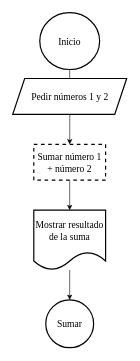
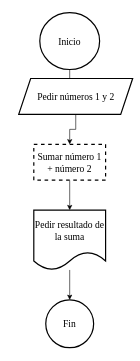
node "Pedir números 1 y 2": moved (70, 96) -> (76, 96)
node "Mostrar resultado de la suma": label "Mostrar resultado de la suma" -> "Pedir resultado de la suma"
node "Sumar": label "Sumar" -> "Fin"
